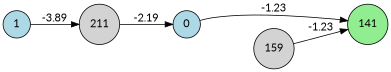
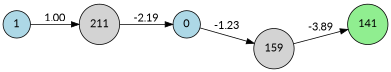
edge "0" -> "141": now "0" -> "159"
edge "1" -> "211": label "-3.89" -> "1.00"
edge "159" -> "141": label "-1.23" -> "-3.89"
